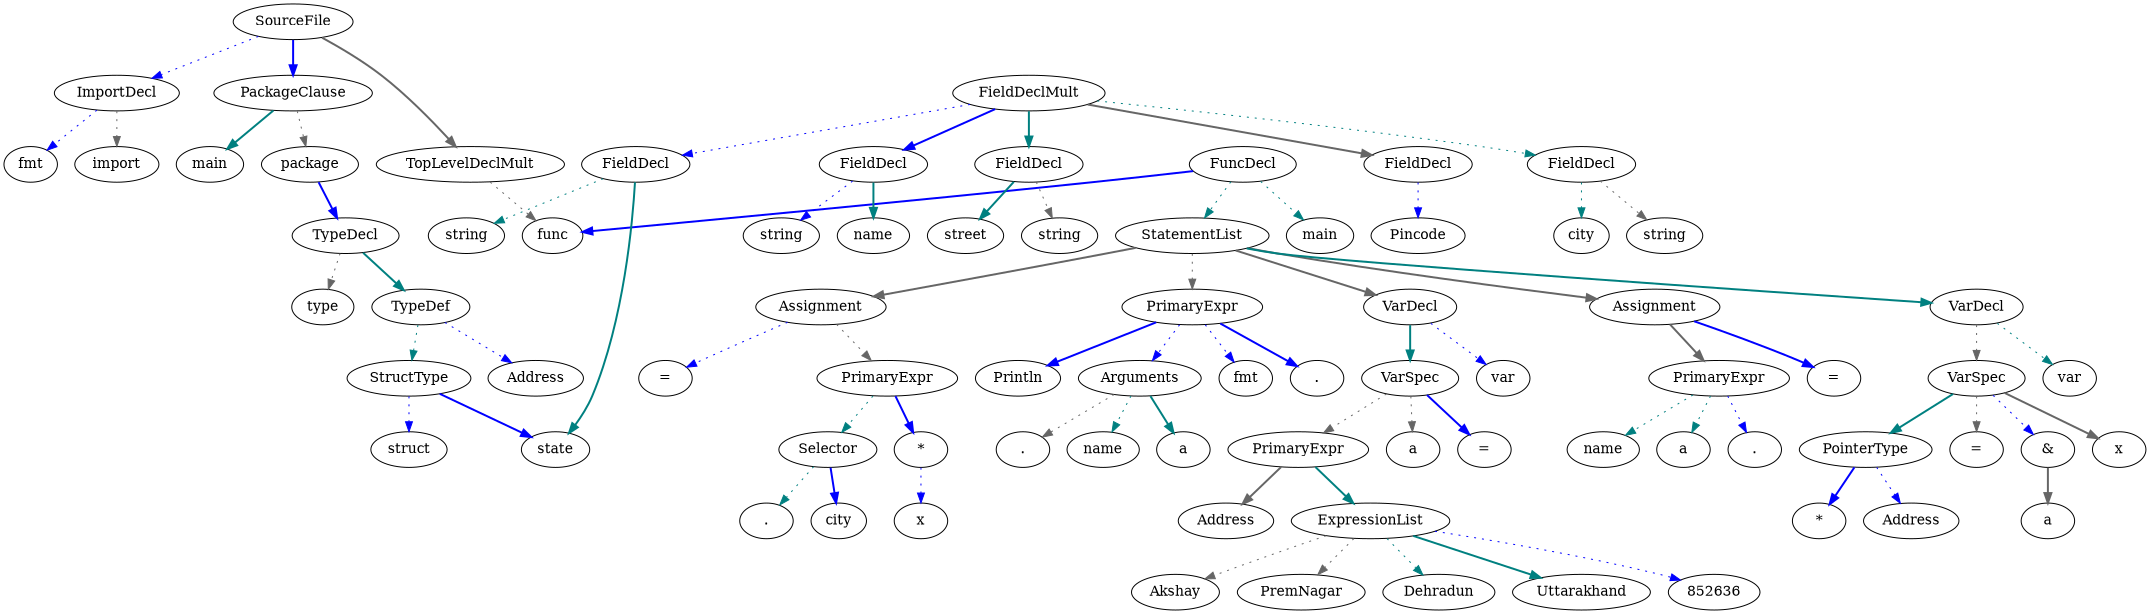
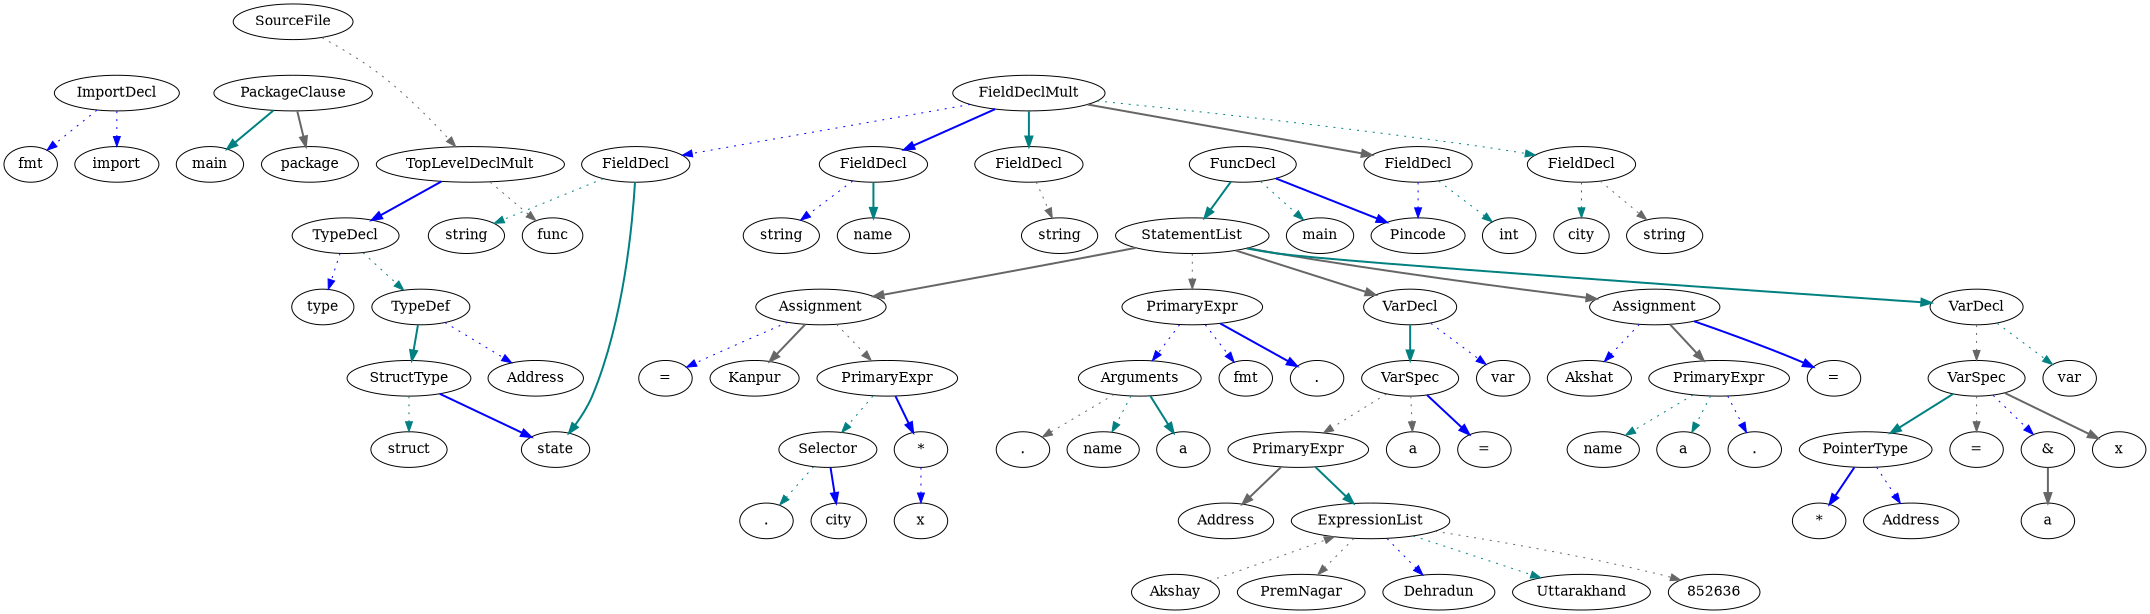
edge "SourceFile" -> "PackageClause": removed
edge "SourceFile" -> "ImportDecl": removed
edge "SourceFile" -> "TopLevelDeclMult": style bold -> dotted
edge "ImportDecl" -> "import": color gray40 -> blue
edge "PackageClause" -> "package": style dotted -> bold
edge "package" -> "TypeDecl": now "TopLevelDeclMult" -> "TypeDecl"
edge "FuncDecl" -> "StatementList": style dotted -> bold
edge "FuncDecl" -> "func": now "FuncDecl" -> "Pincode"
node "street": removed
node "int": added
edge "TypeDecl" -> "type": color gray40 -> blue
edge "TypeDecl" -> "TypeDef": style bold -> dotted
edge "TypeDef" -> "StructType": style dotted -> bold
node "Kanpur": added
node "Println": removed
node "Akshat": added
edge "StructType" -> "struct": color blue -> teal
edge "ExpressionList" -> "852636": color blue -> gray40
edge "ExpressionList" -> "Dehradun": color teal -> blue
edge "ExpressionList" -> "Akshay": reversed
edge "ExpressionList" -> "Uttarakhand": style bold -> dotted
